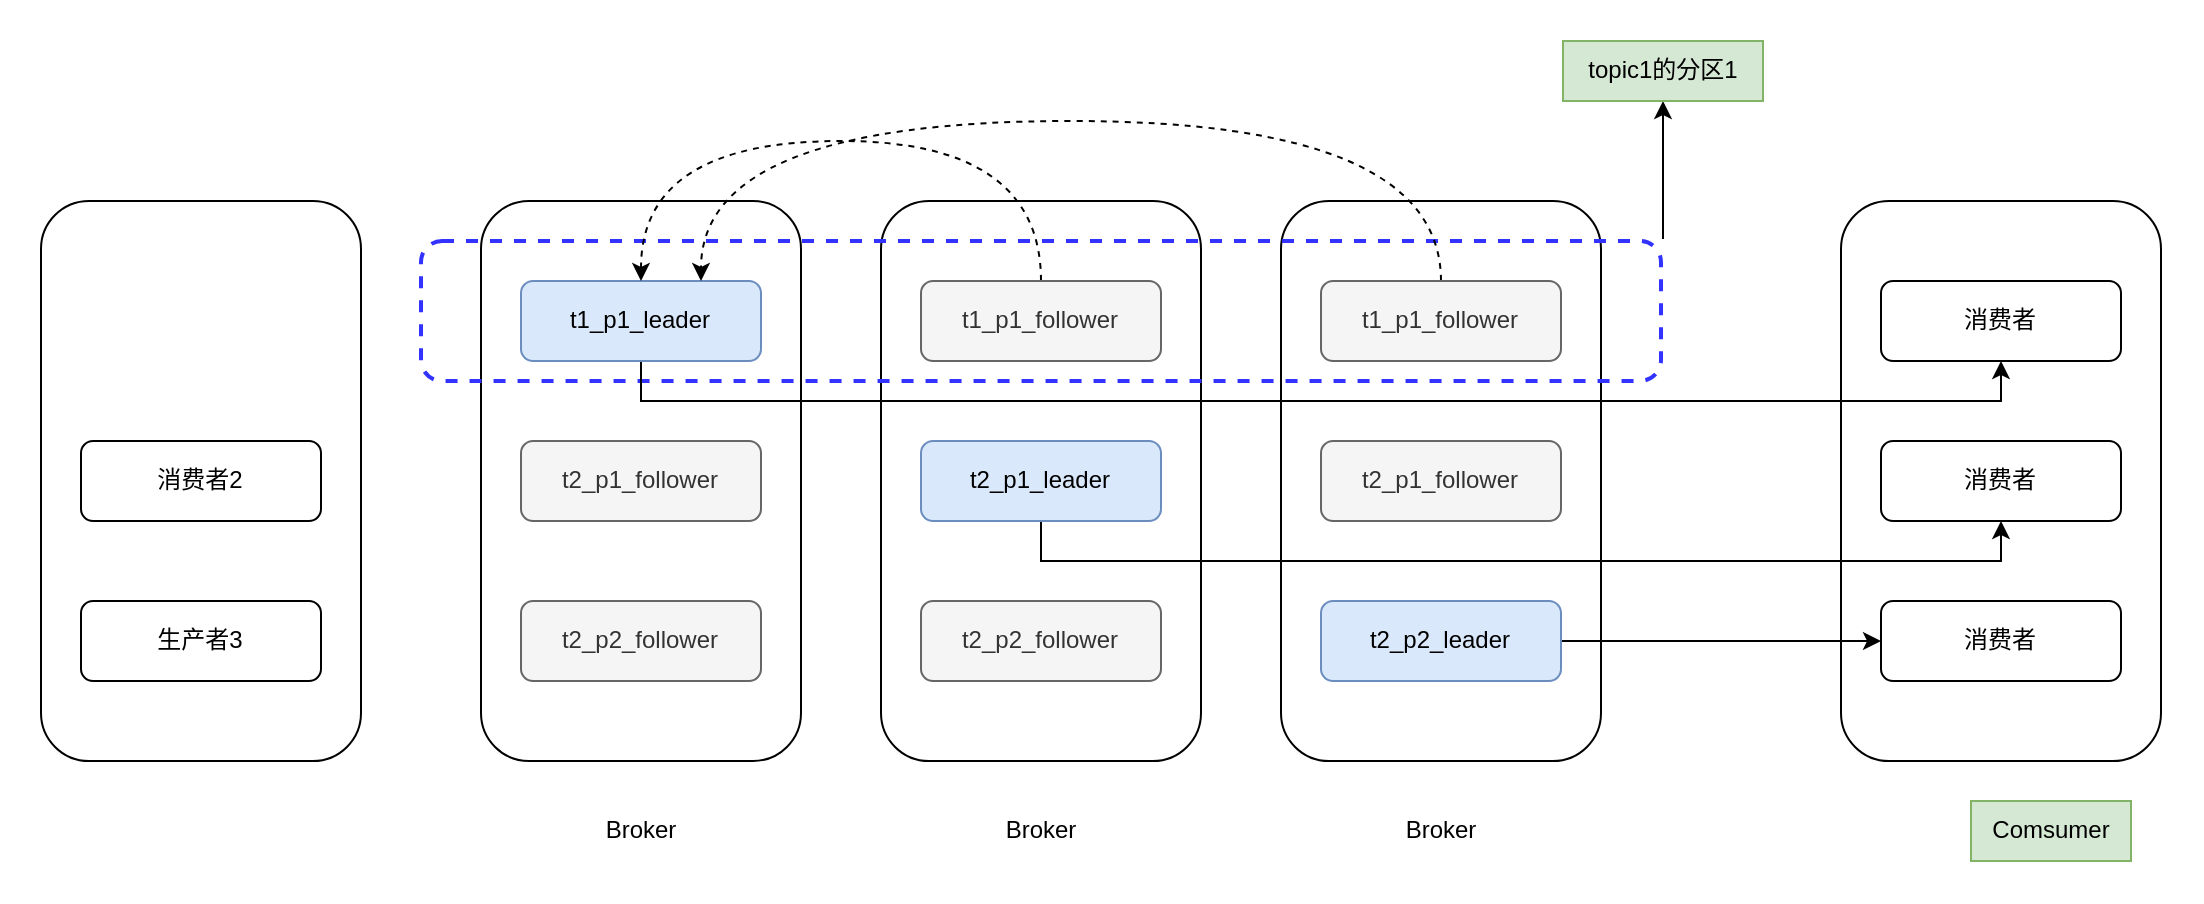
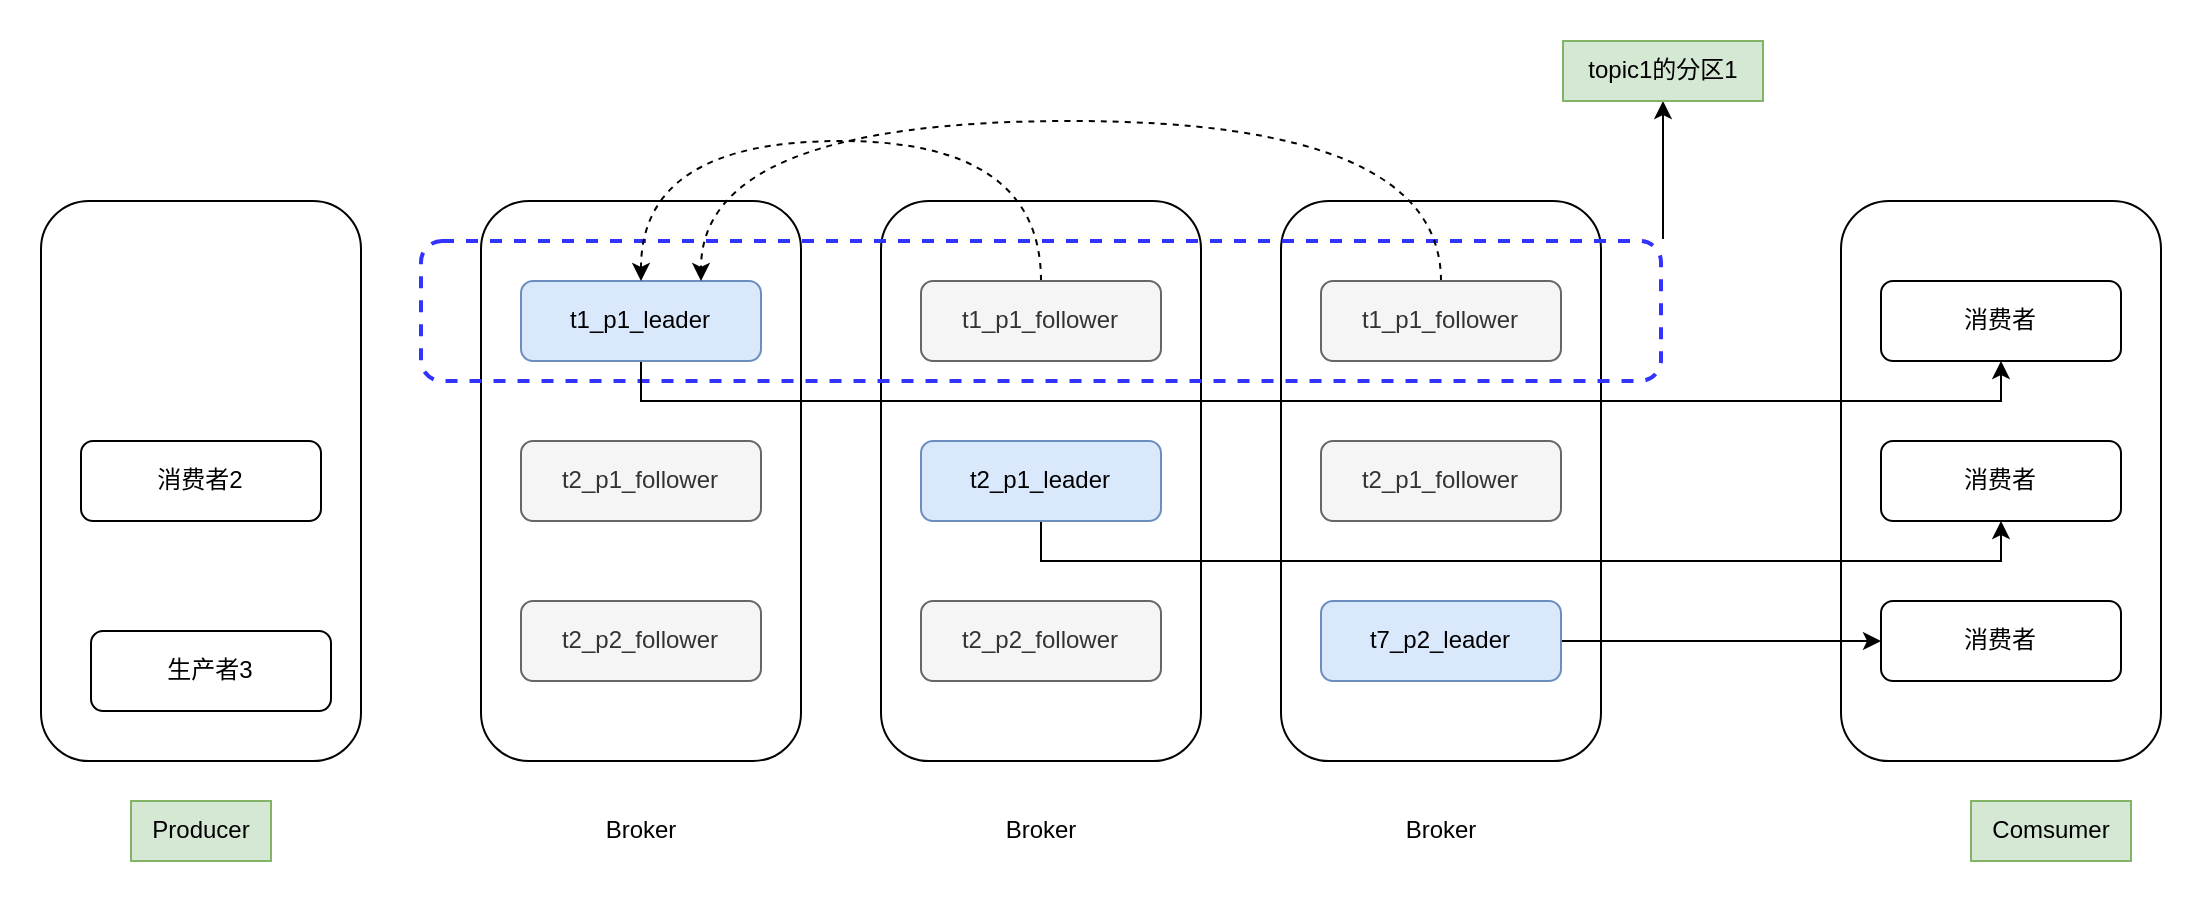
node "生产者3": moved (201, 641) -> (211, 671)
node "t2_p2_leader": label "t2_p2_leader" -> "t7_p2_leader"
node "Producer": added
